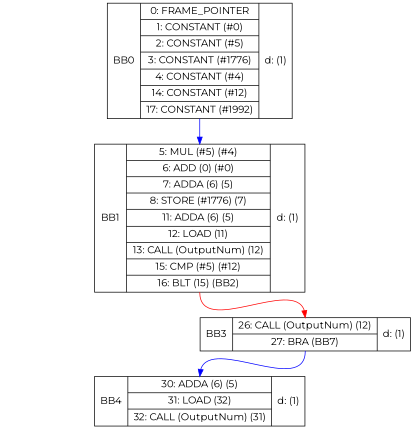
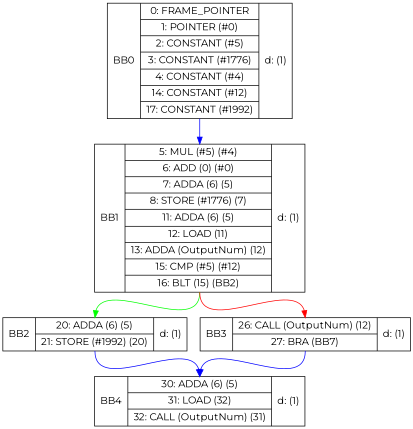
node "BB0": text "1: CONSTANT (#0)" -> "1: POINTER (#0)"
node "BB1": text "13: CALL (OutputNum) (12)" -> "13: ADDA (OutputNum) (12)"
node "BB2": added
